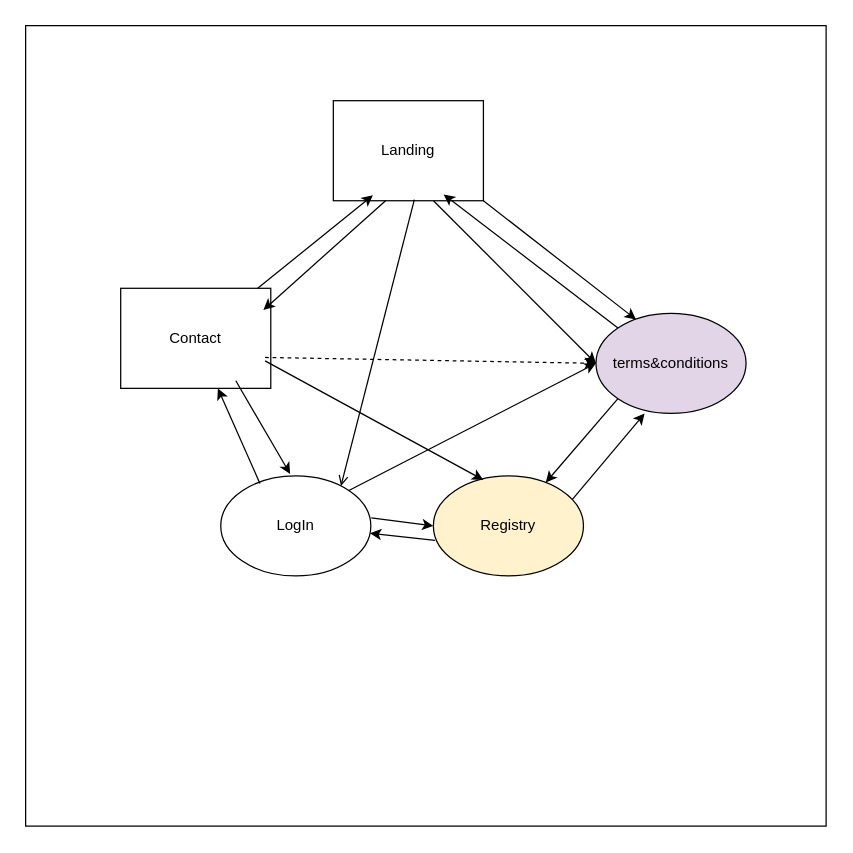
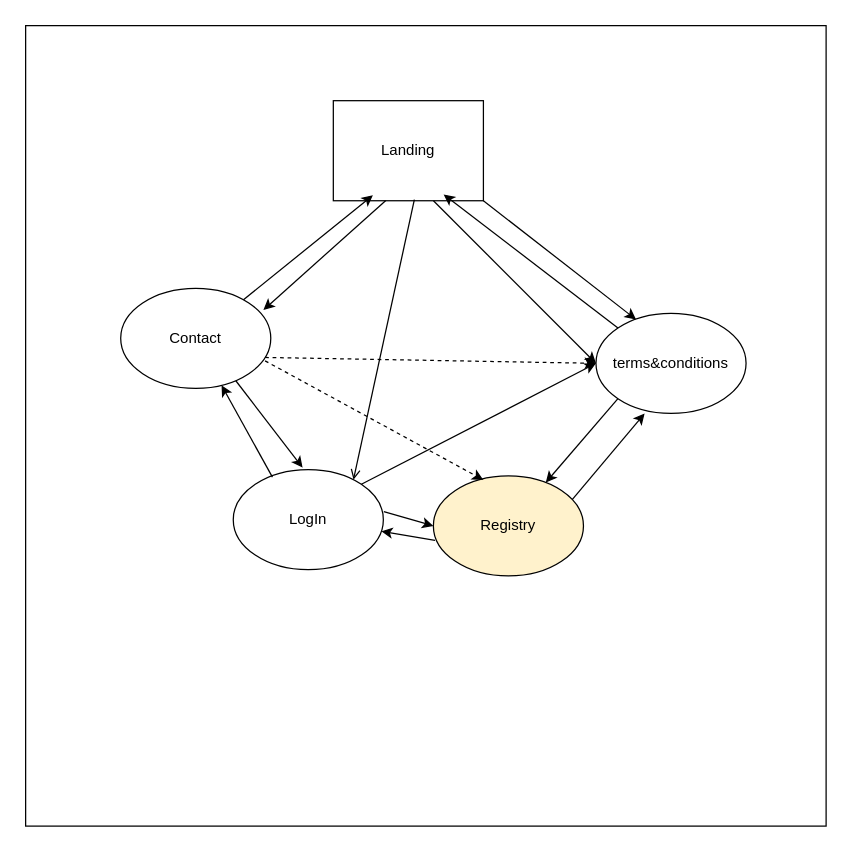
node "Contact": shape rectangle -> ellipse
node "terms&conditions": fillcolor #e1d5e7 -> #ffffff
edge "Contact" -> "Registry": style solid -> dashed
node "LogIn": moved (296, 526) -> (308, 519)
